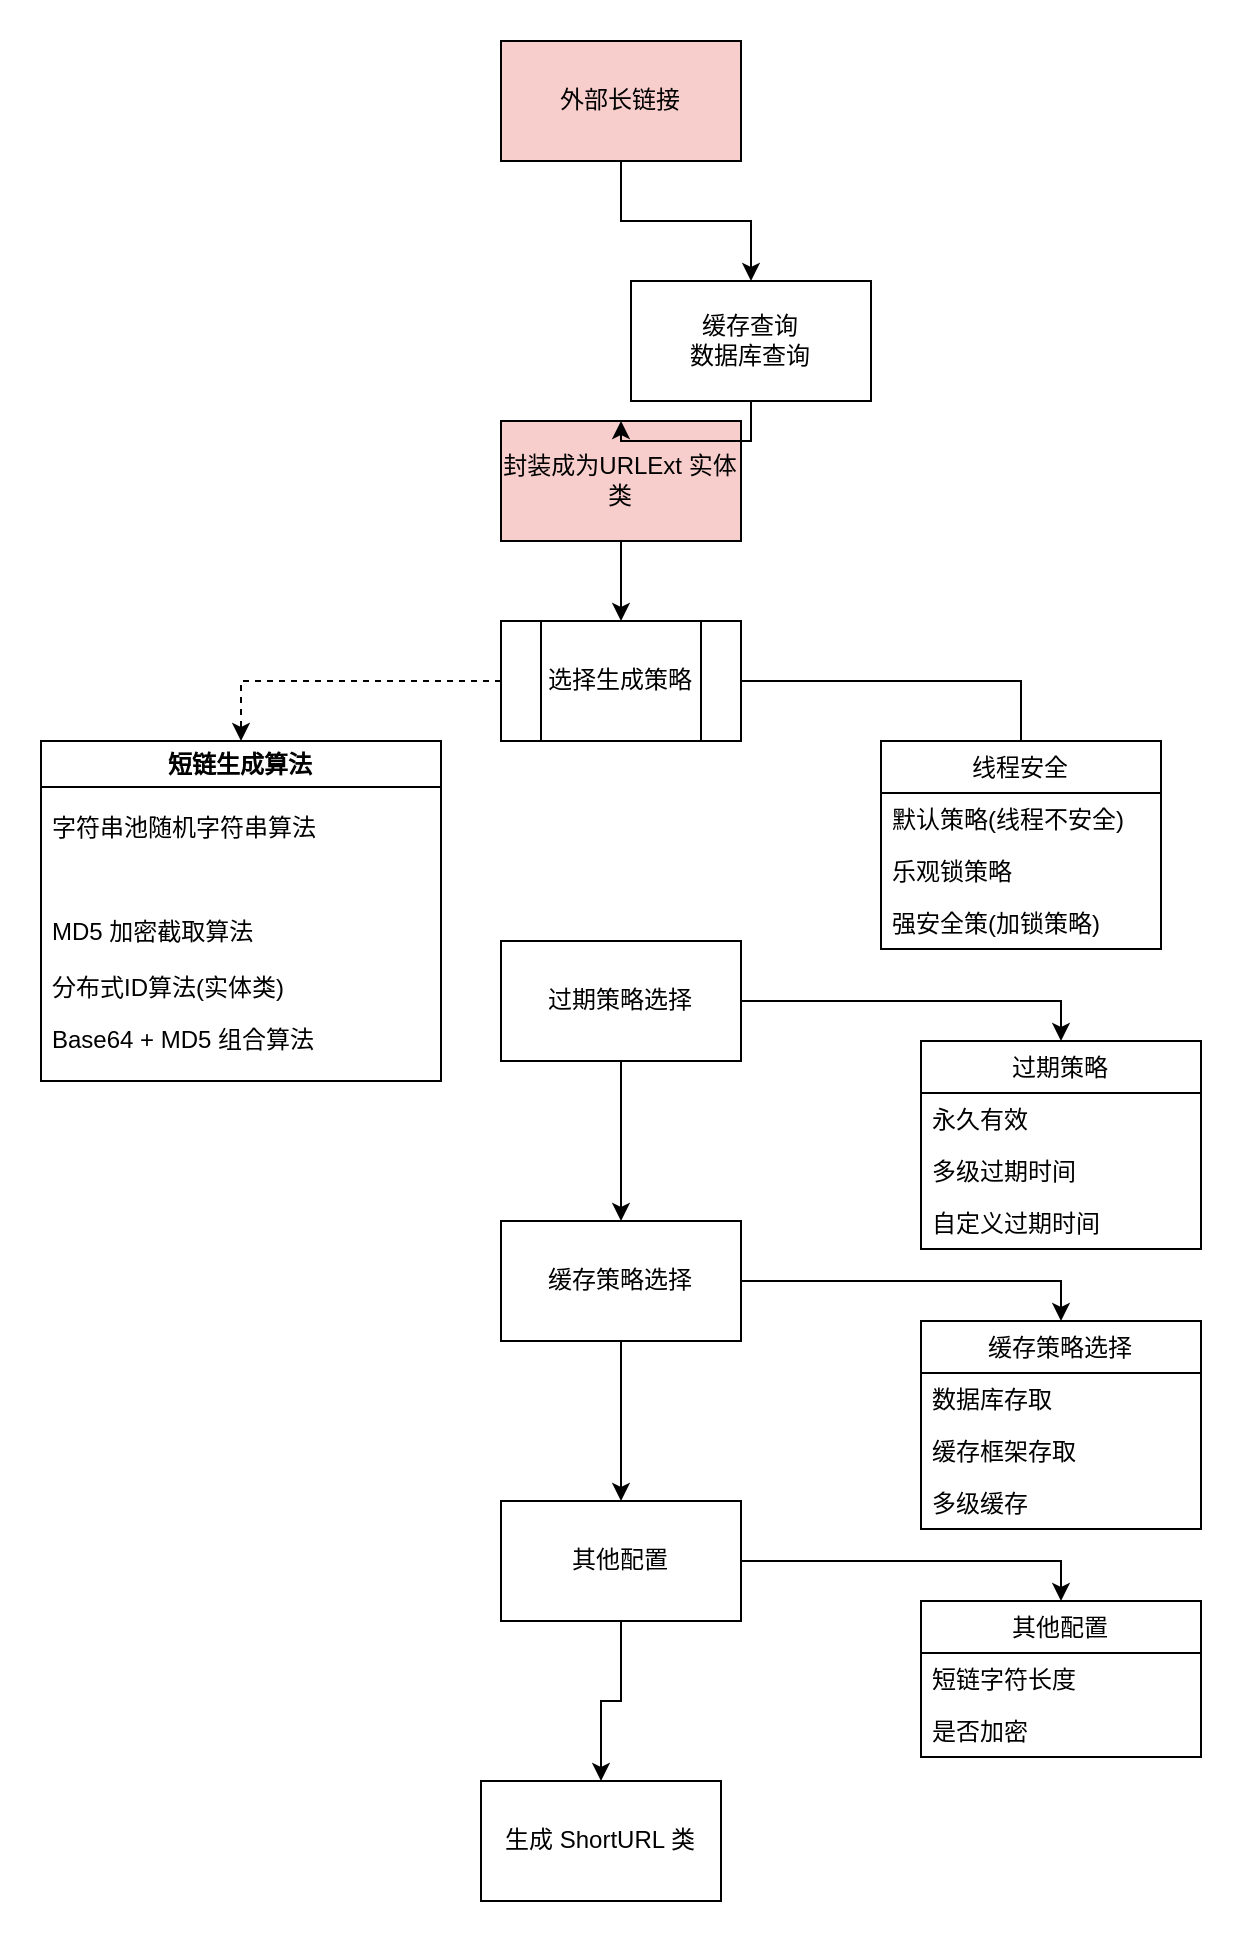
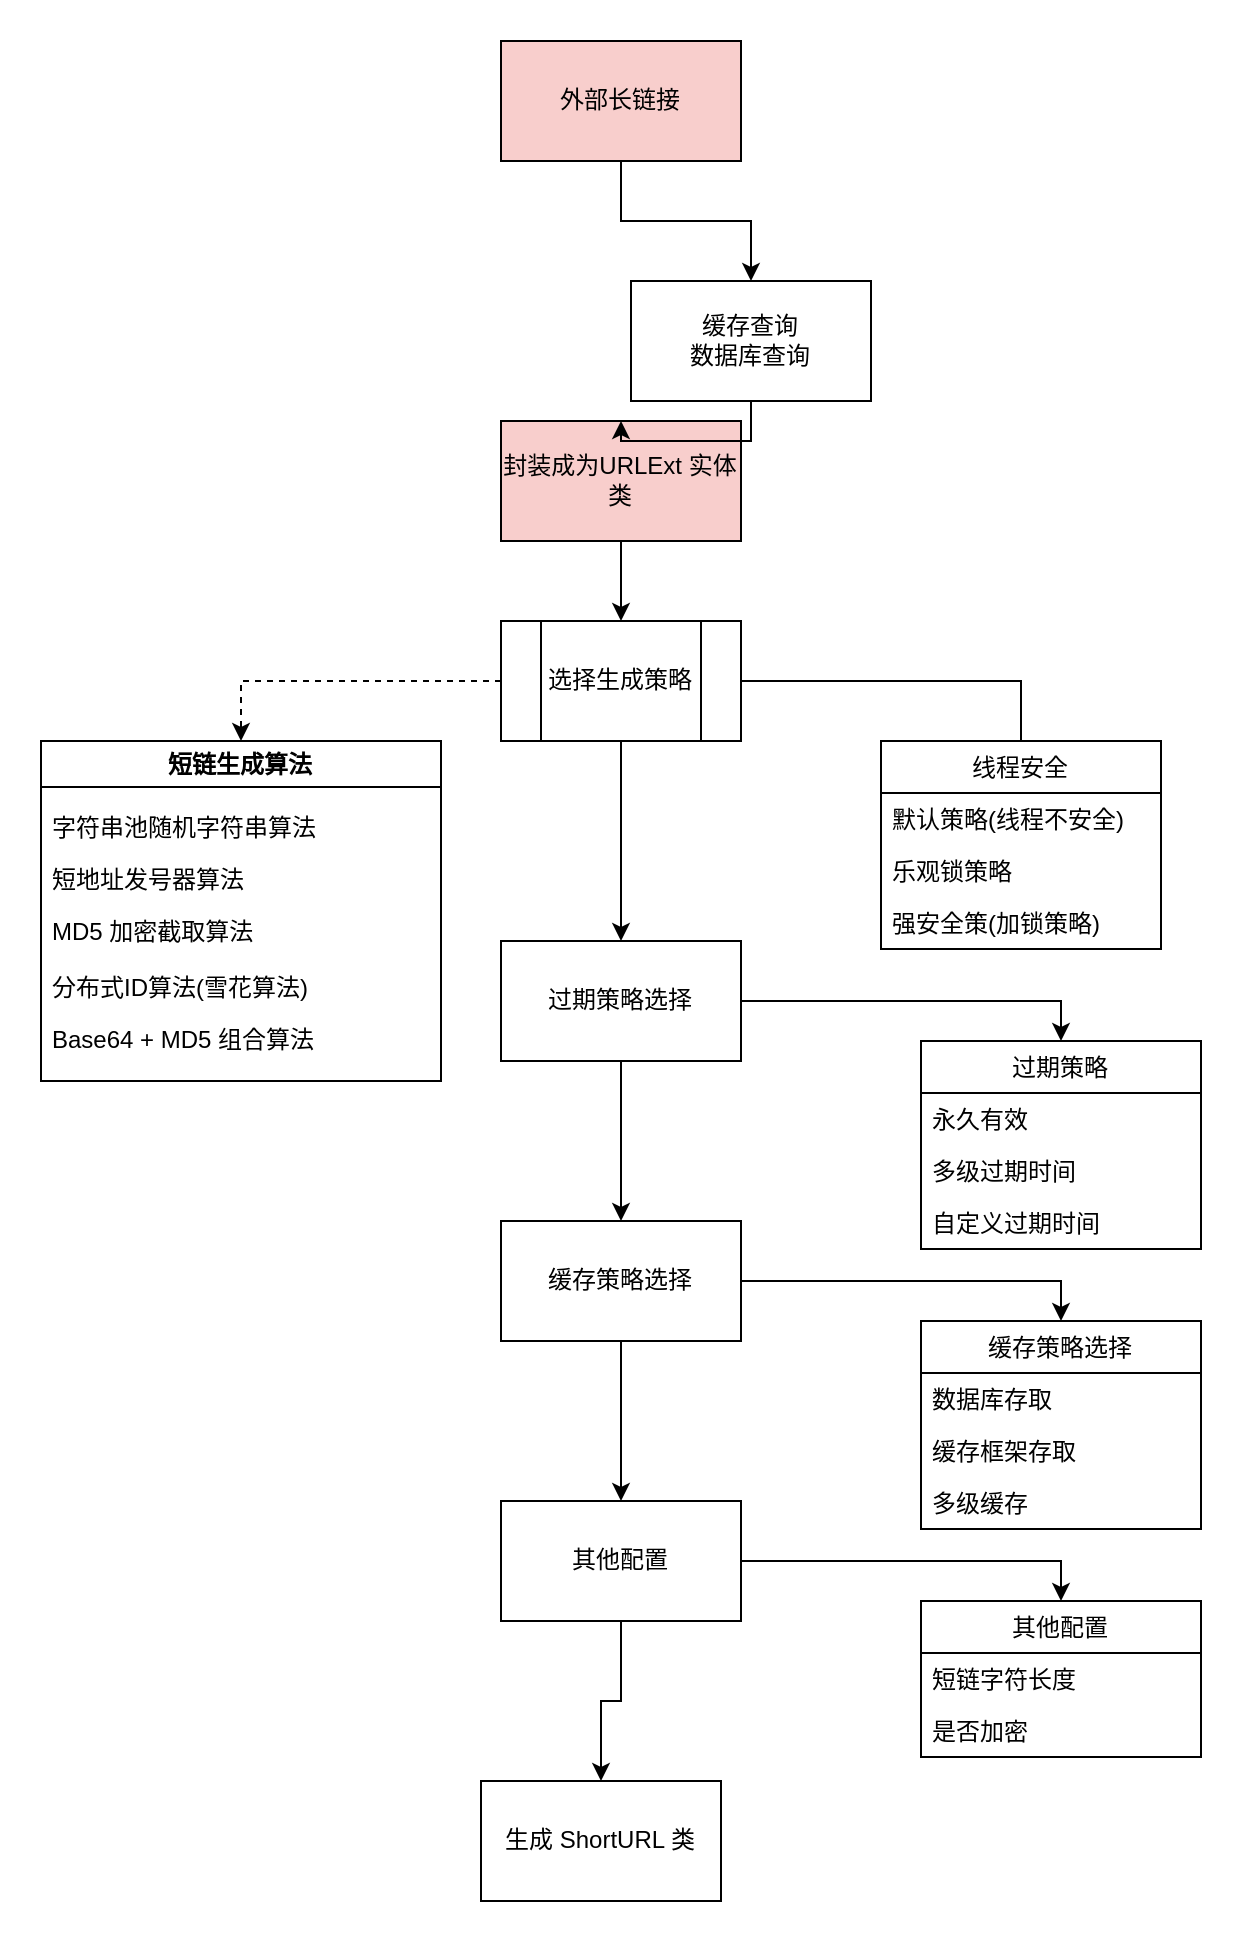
edge "选择生成策略" -> "过期策略选择": added
node "短地址发号器算法": added
node "分布式ID算法(实体类)": label "分布式ID算法(实体类)" -> "分布式ID算法(雪花算法)"
